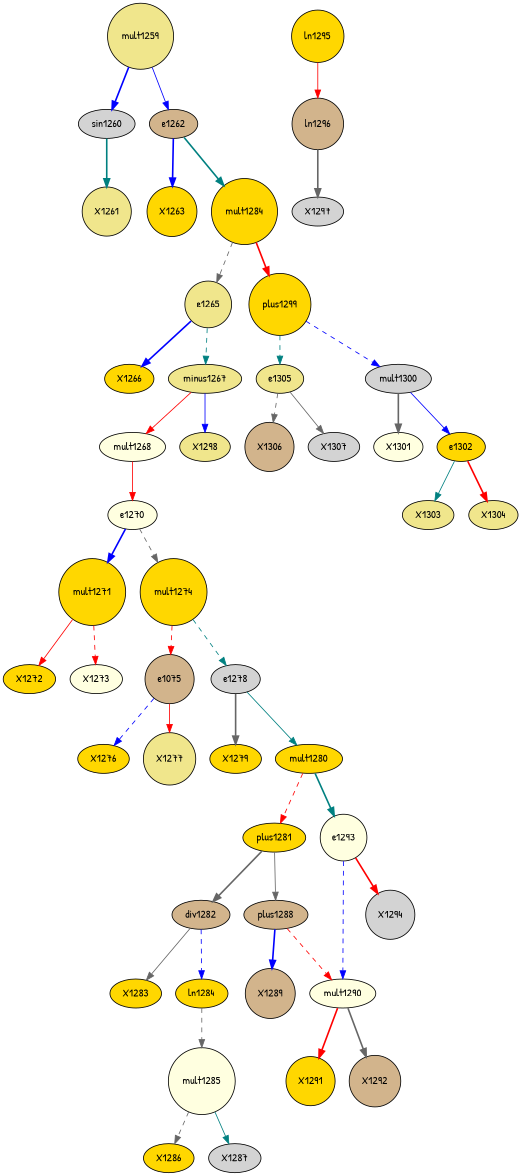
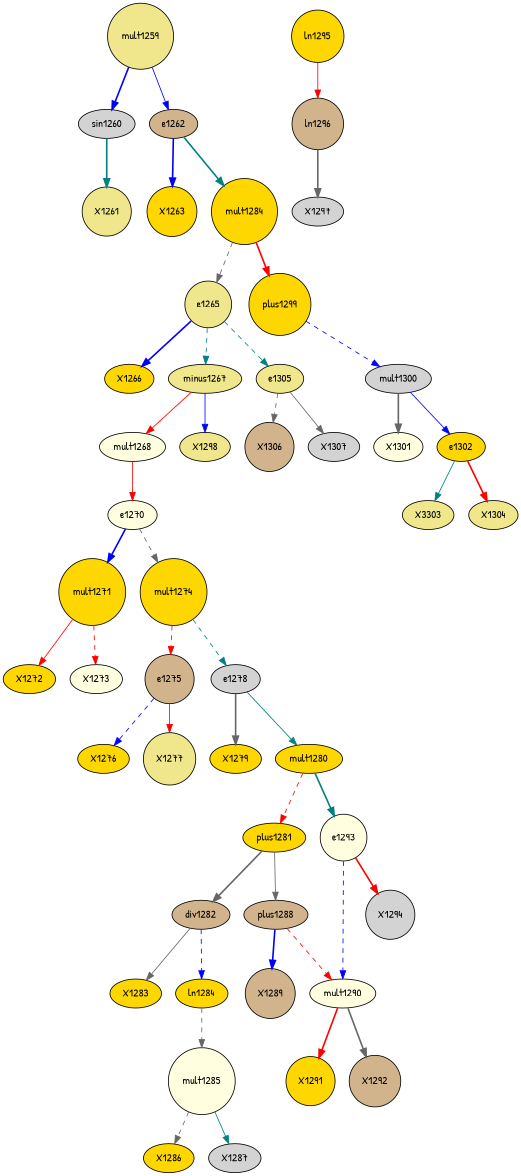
edge "plus1299" -> "e1305": now "e1265" -> "e1305"
node "X1303": label "X1303" -> "X3303"
node "e1075": label "e1075" -> "e1275"
